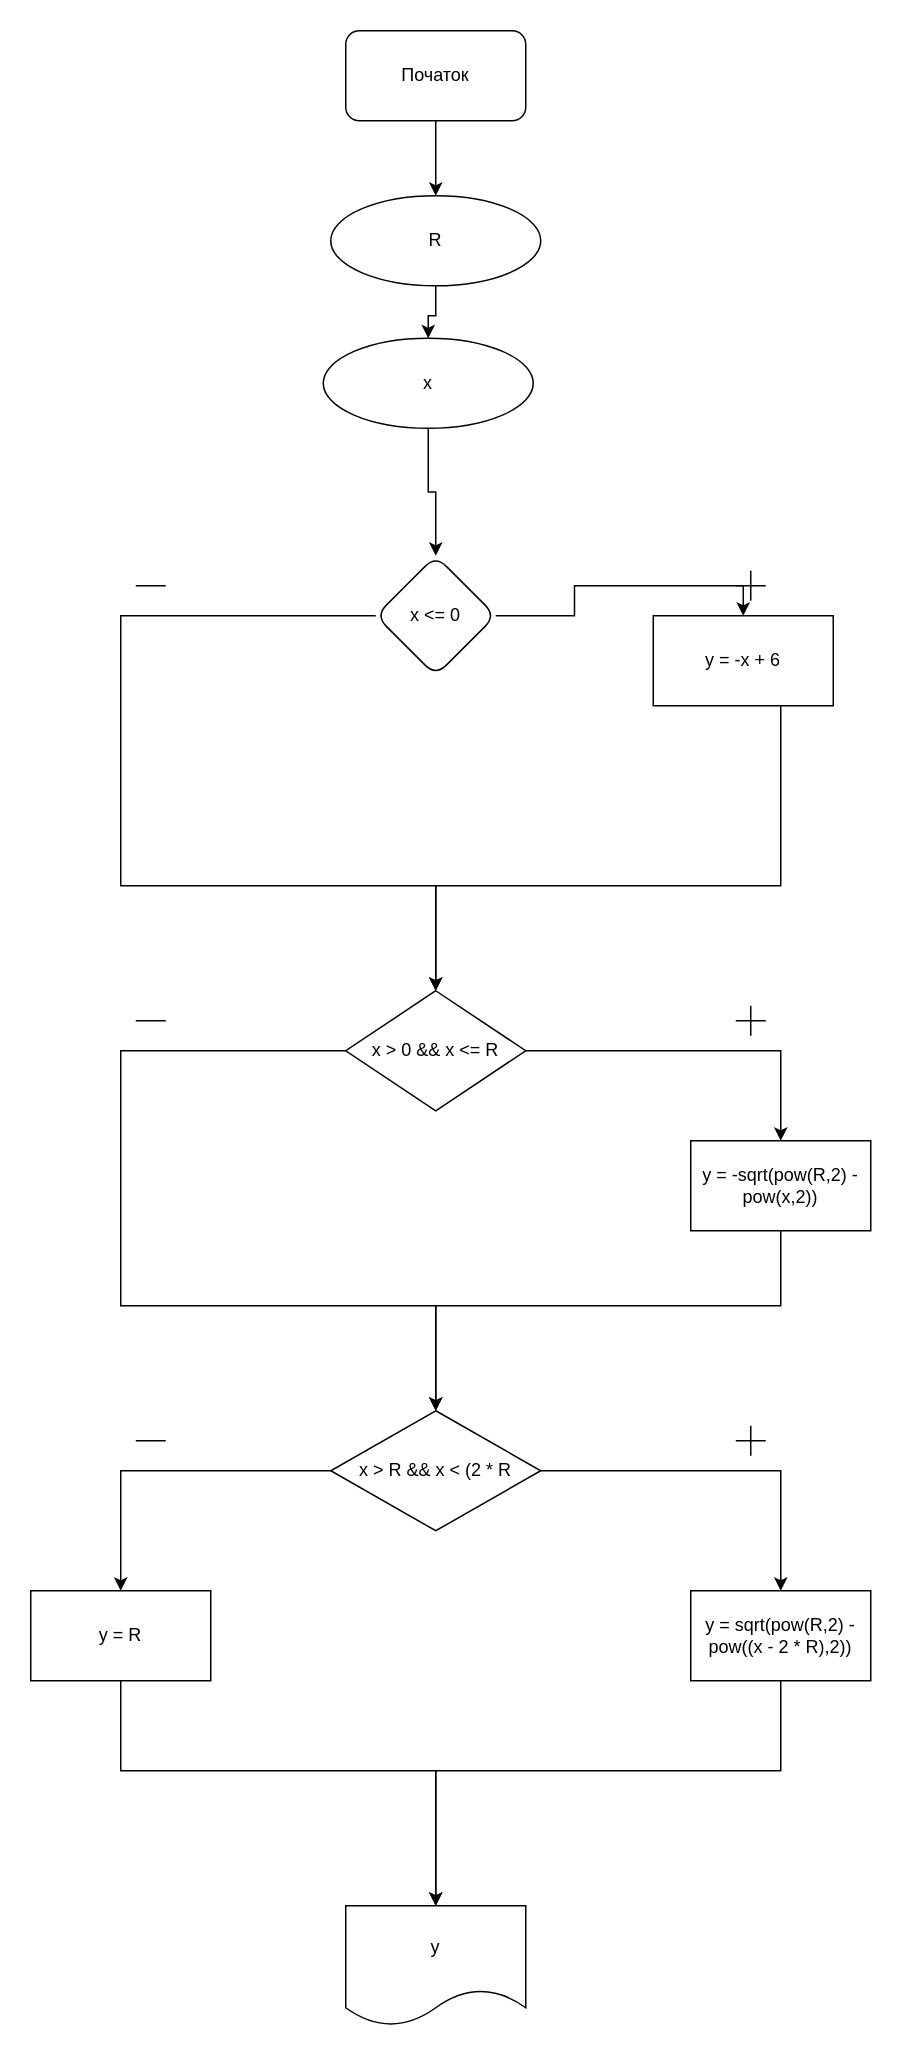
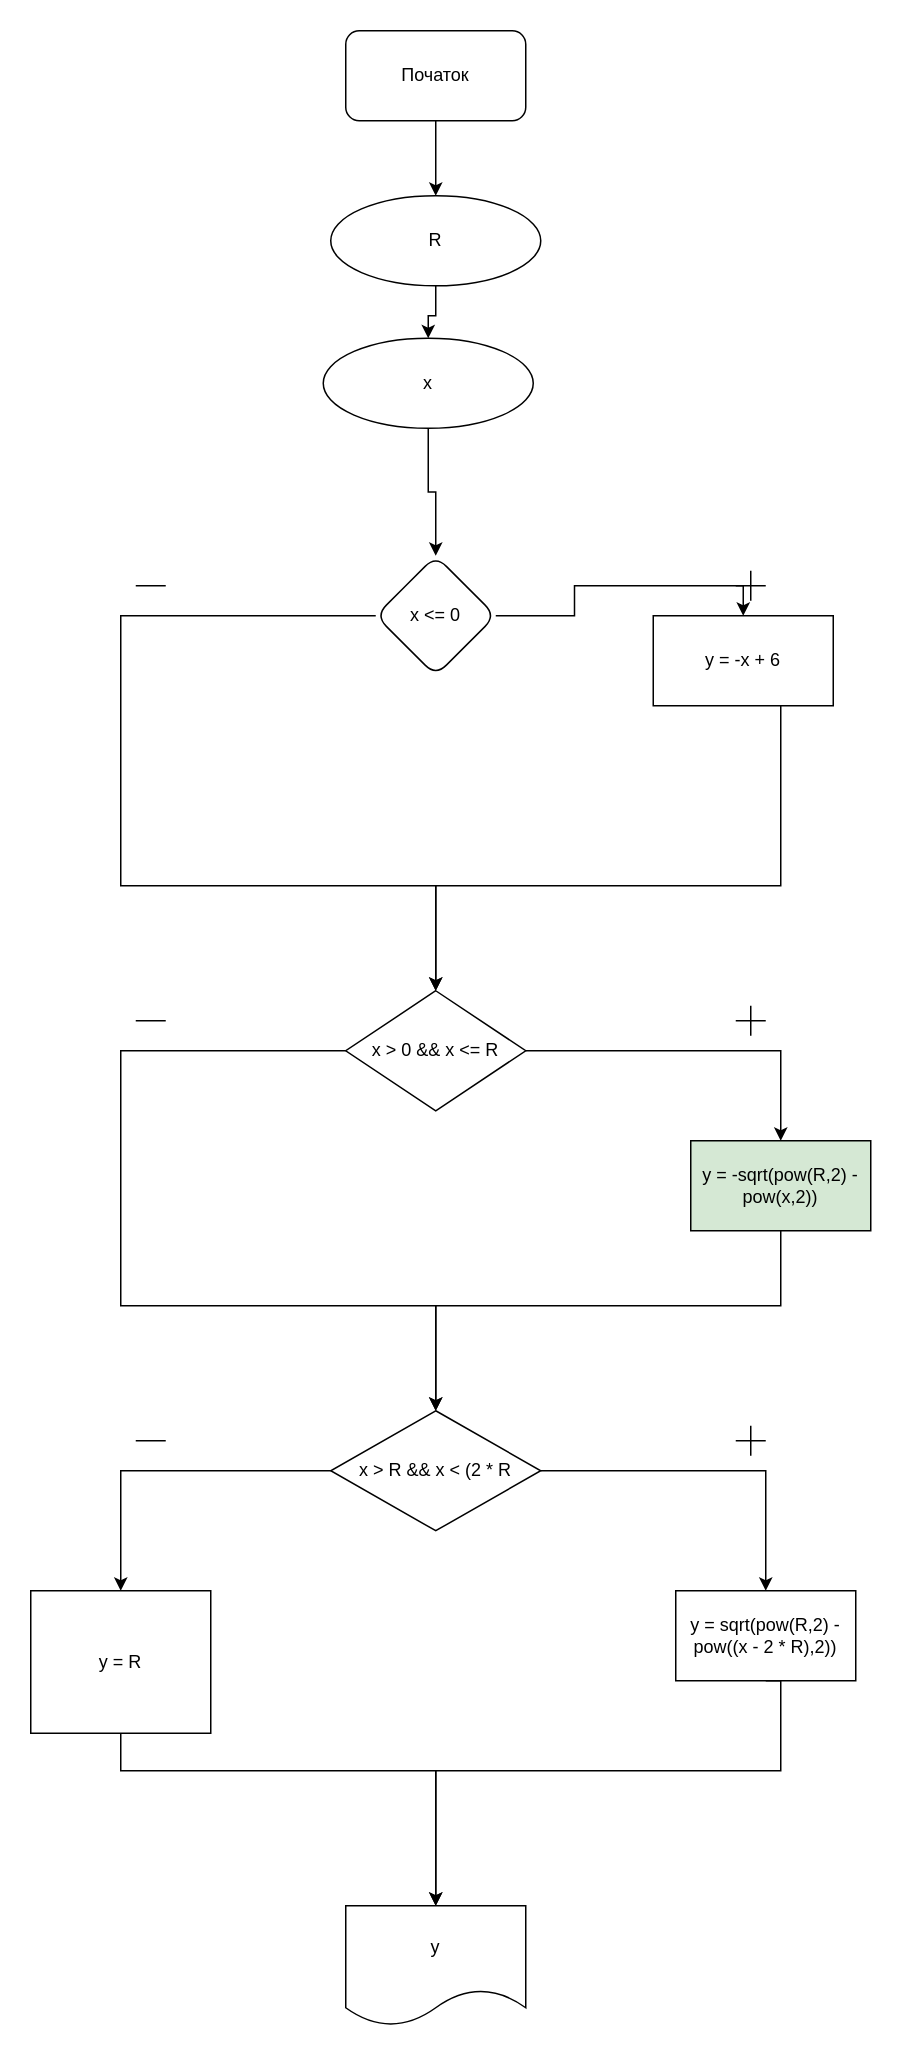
node "y = -sqrt(pow(R,2) - pow(x,2))": fillcolor #ffffff -> #d5e8d4
node "y = R": size 180x90 -> 180x143
node "y = sqrt(pow(R,2) - pow((x - 2 * R),2))": moved (781, 1636) -> (766, 1636)
